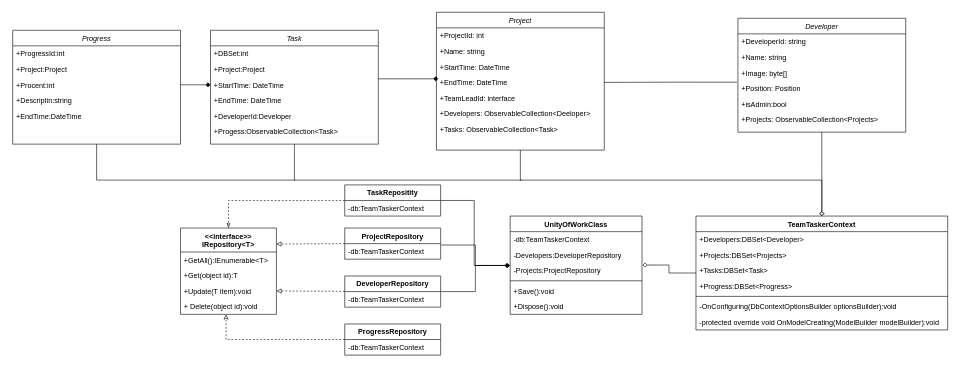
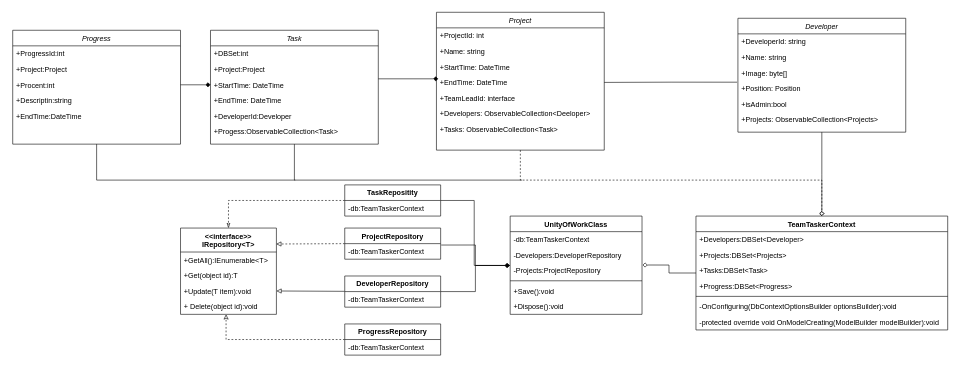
edge "Project" -> "TeamTaskerContext": style solid -> dashed
edge "DeveloperRepository" -> "+Update(T item):void": style dashed -> solid
